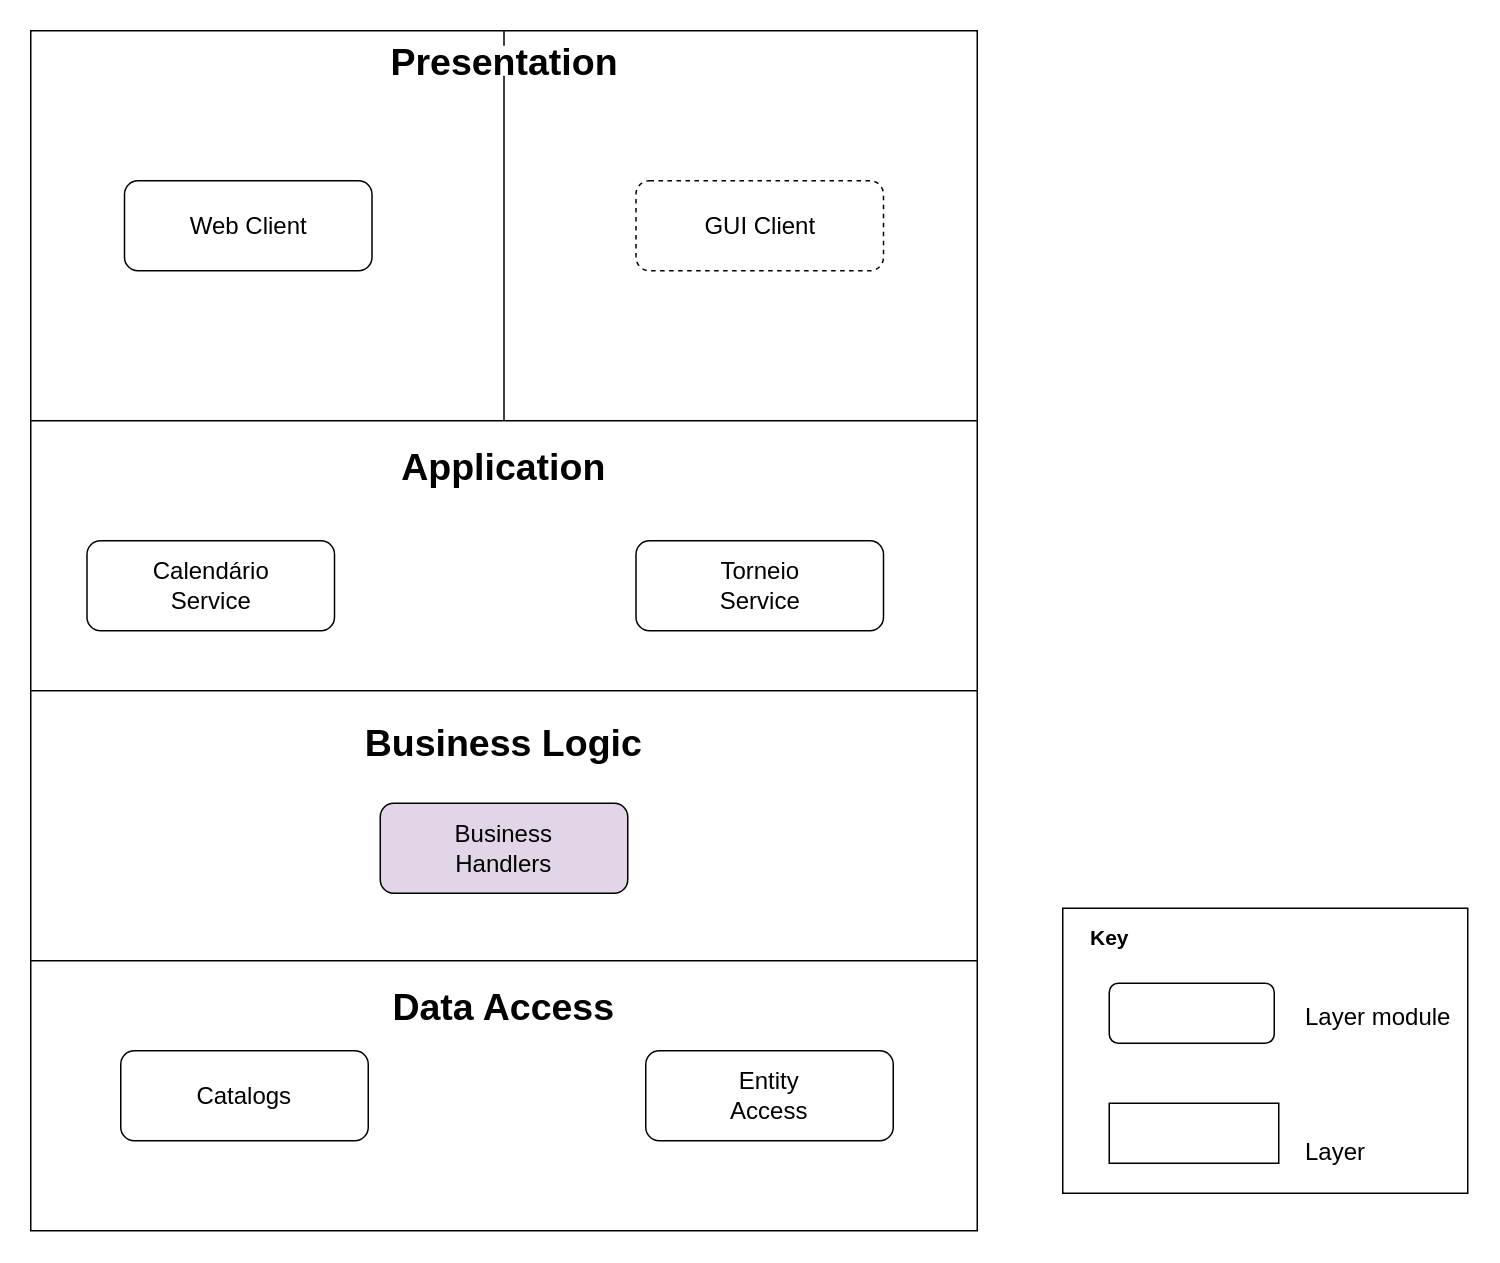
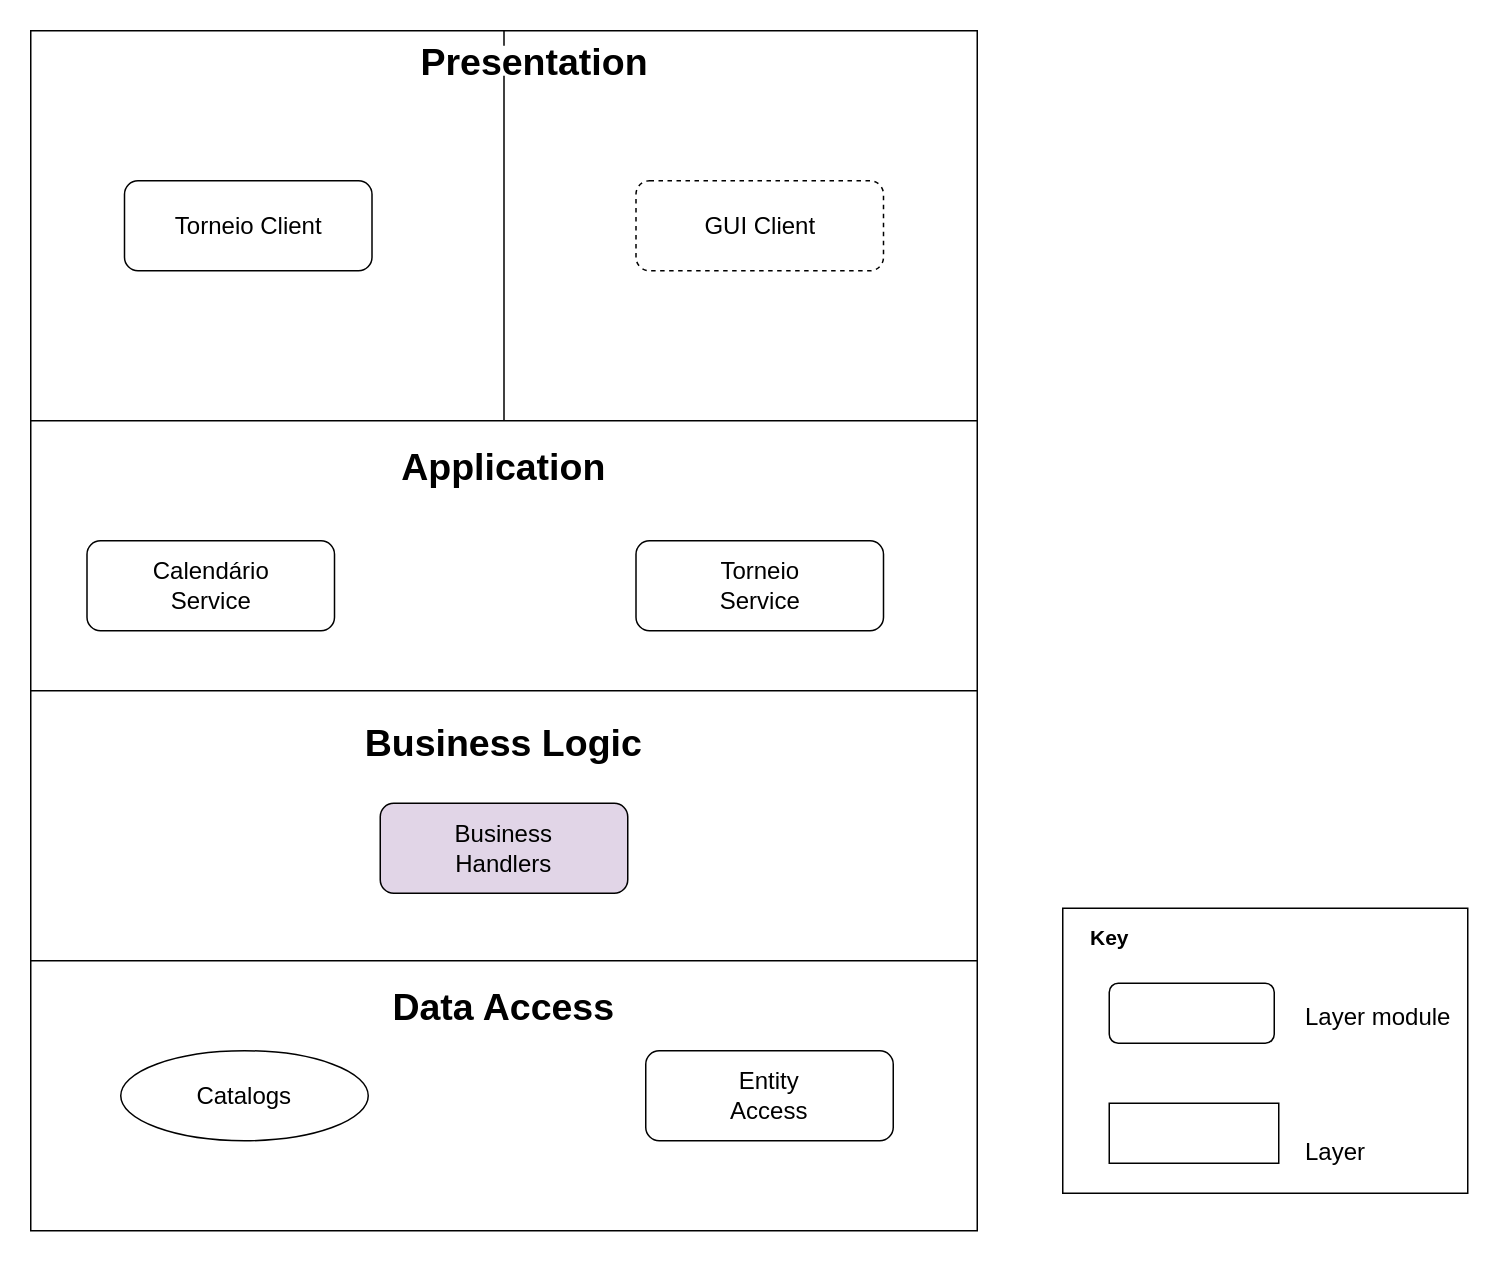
node "Presentation": moved (504, 61) -> (534, 61)
node "Web Client": label "Web Client" -> "Torneio Client"
node "Catalogs": shape rounded rectangle -> ellipse
